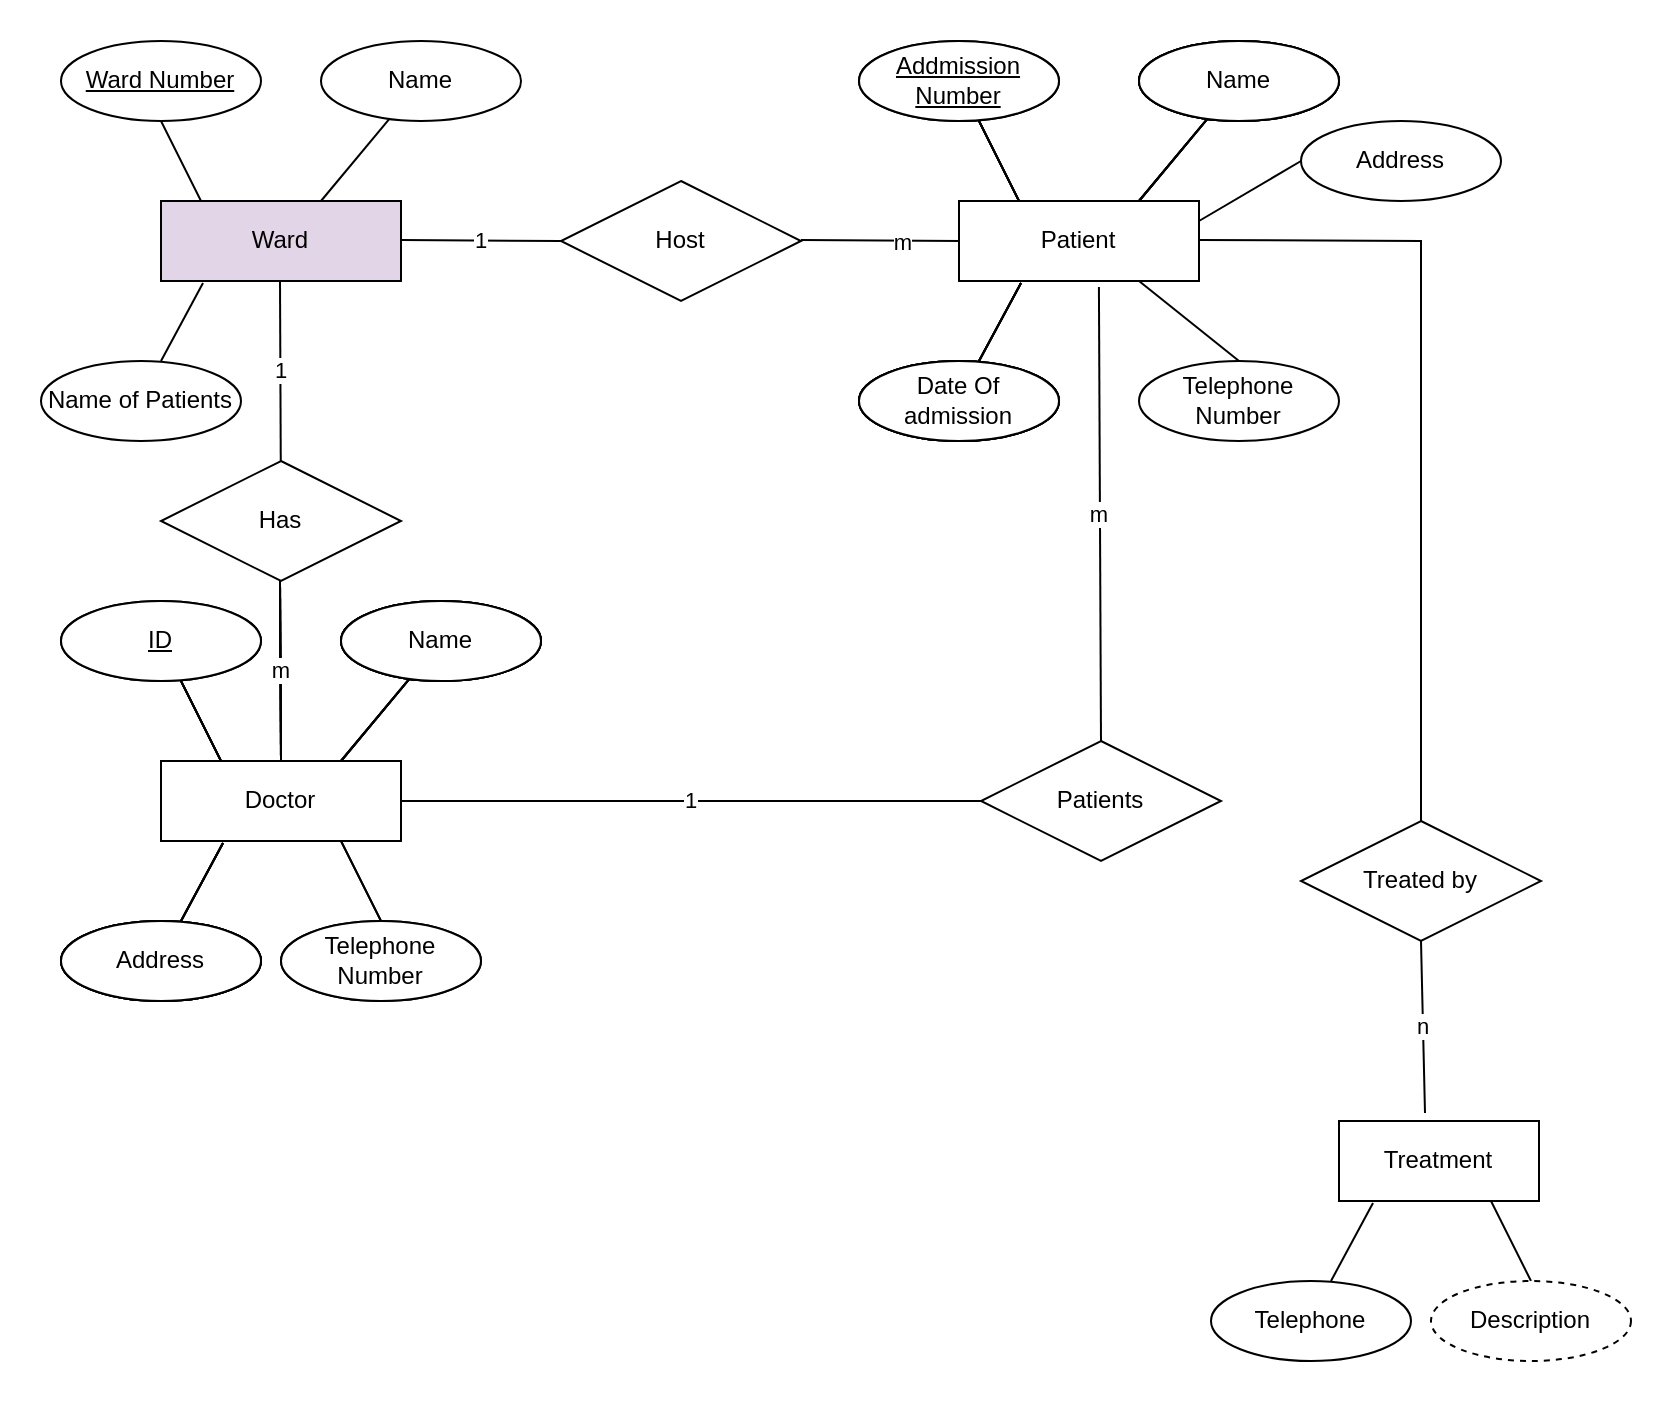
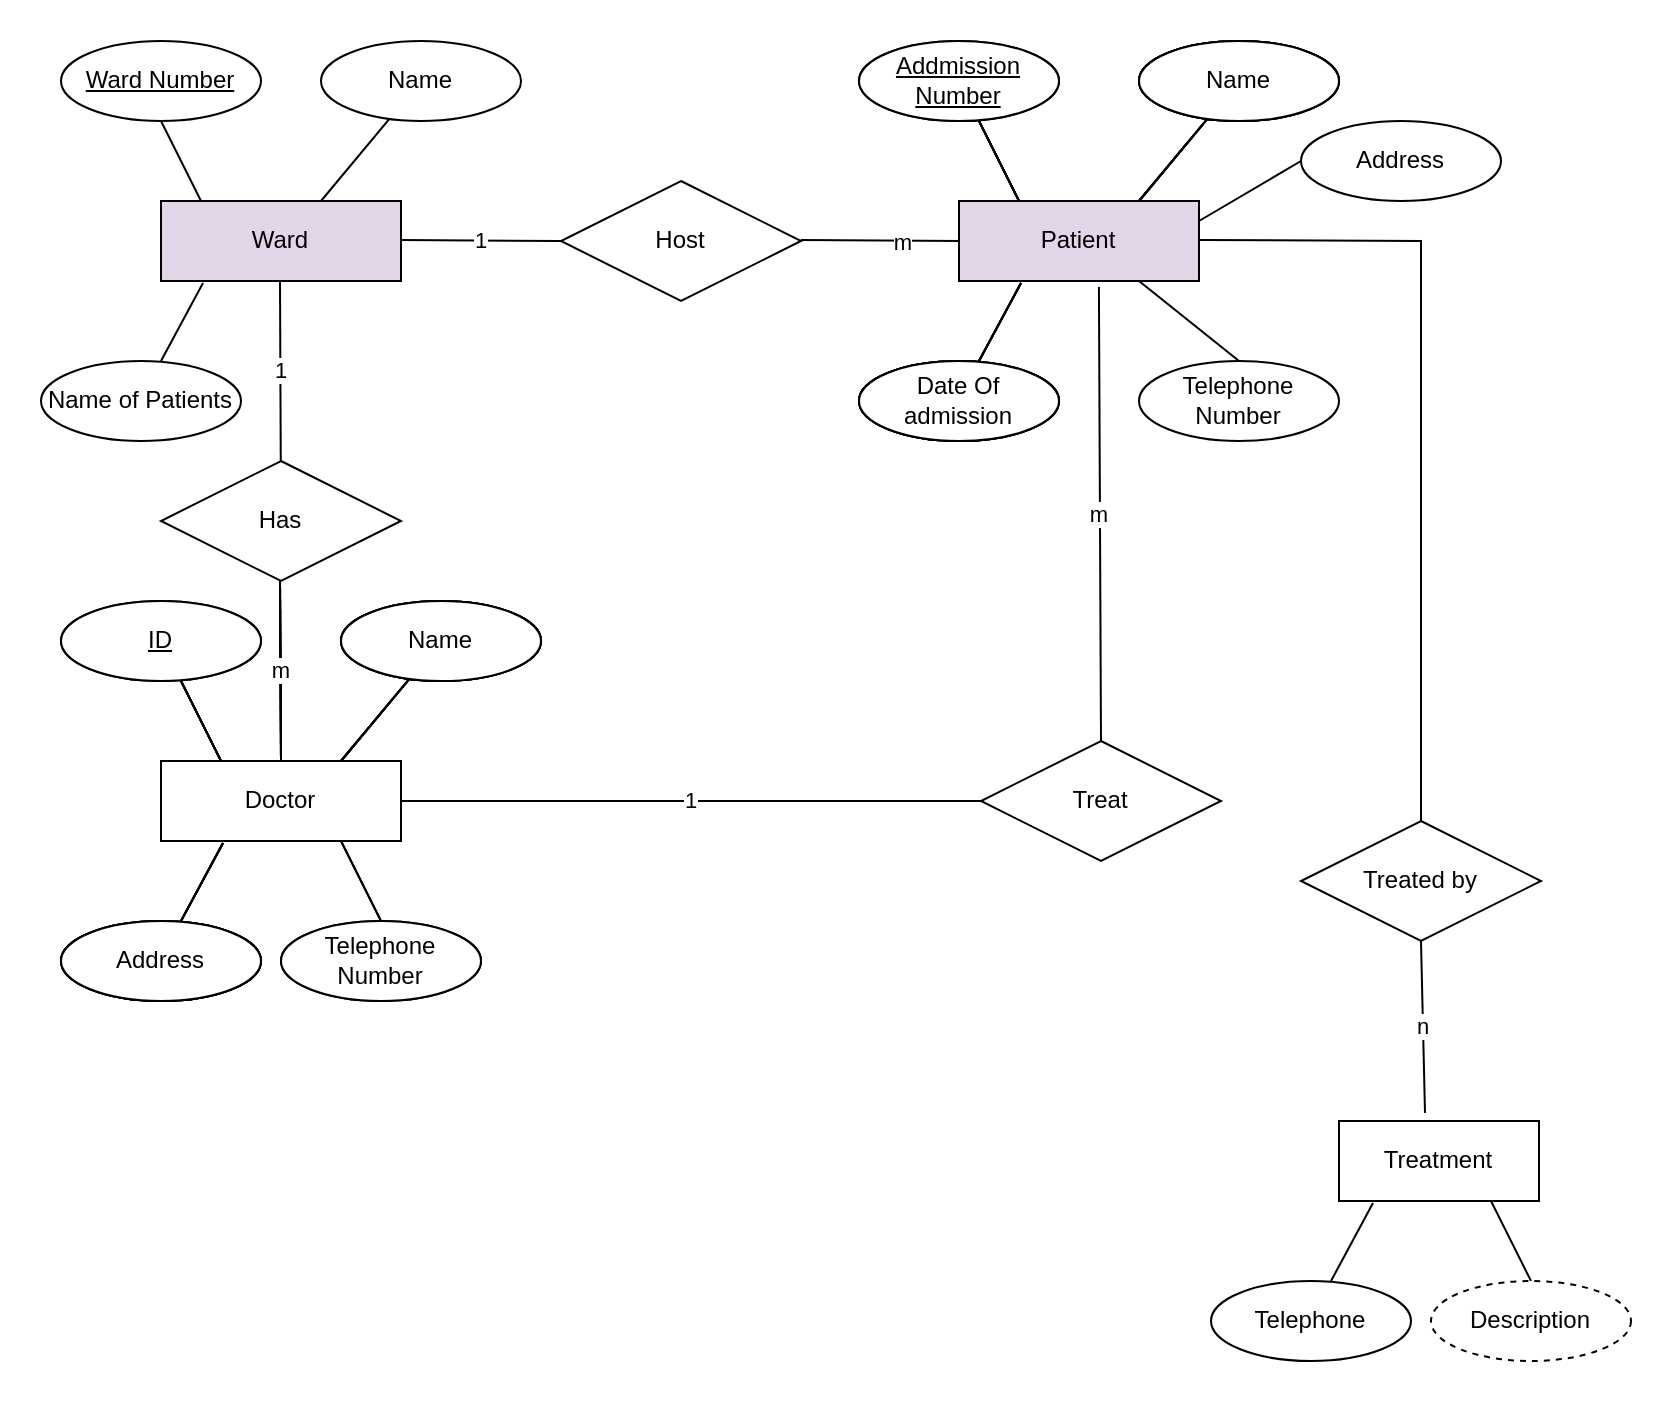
node "Patient": fillcolor #ffffff -> #e1d5e7
node "Patients": label "Patients" -> "Treat"
